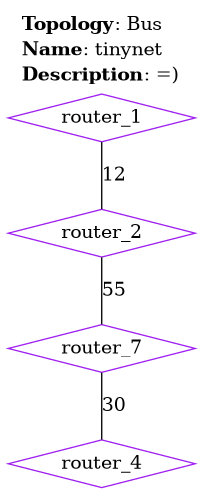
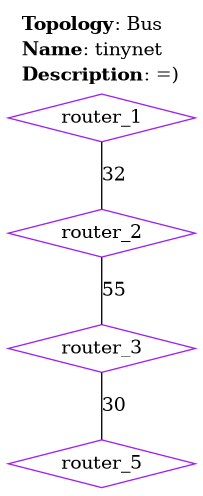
edge "router_1" -- "router_2": label "12" -> "32"
node "router_7": label "router_7" -> "router_3"
node "router_4": label "router_4" -> "router_5"
